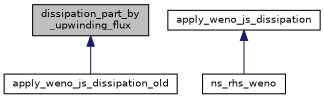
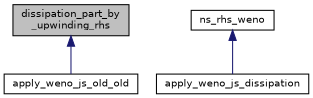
node "dissipation_part_by _upwinding_flux": label "dissipation_part_by _upwinding_flux" -> "dissipation_part_by _upwinding_rhs"
edge "ns_rhs_weno" -> "apply_weno_js_dissipation": reversed
node "apply_weno_js_dissipation_old": label "apply_weno_js_dissipation_old" -> "apply_weno_js_old_old"
